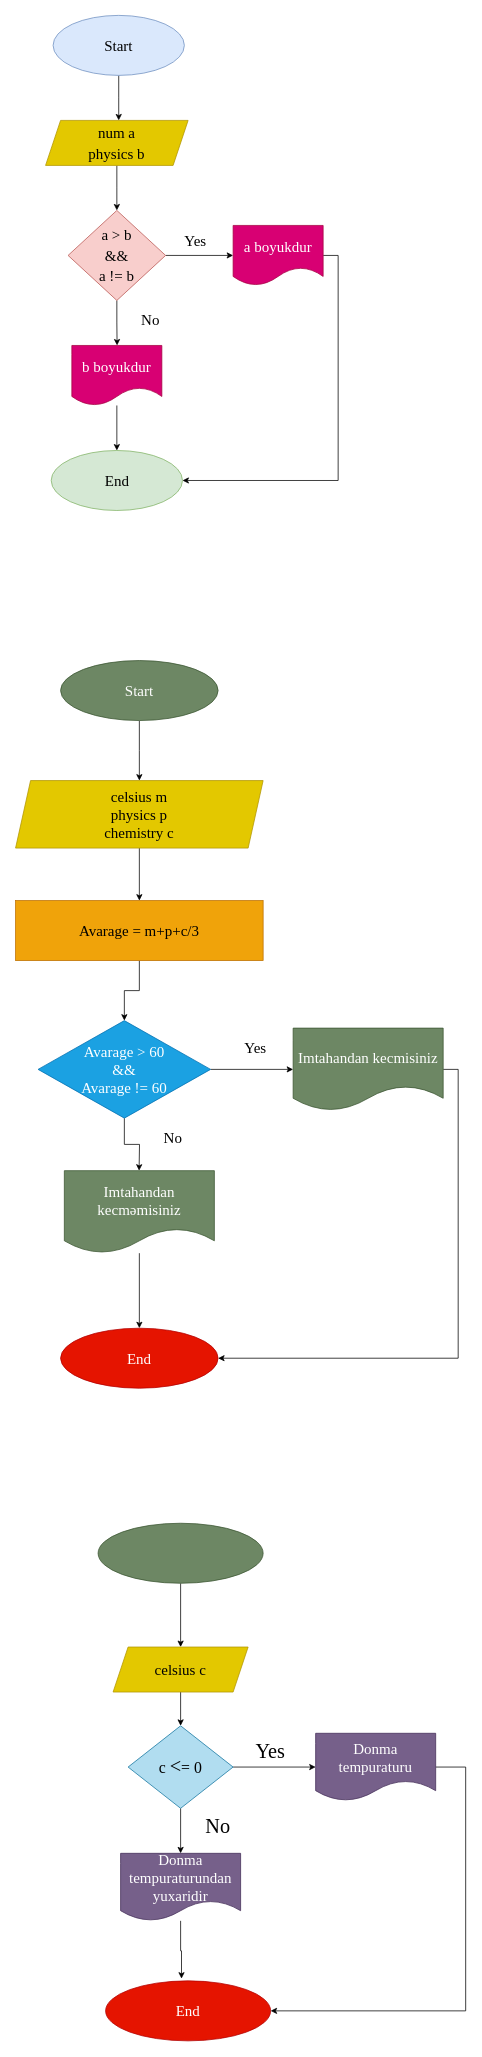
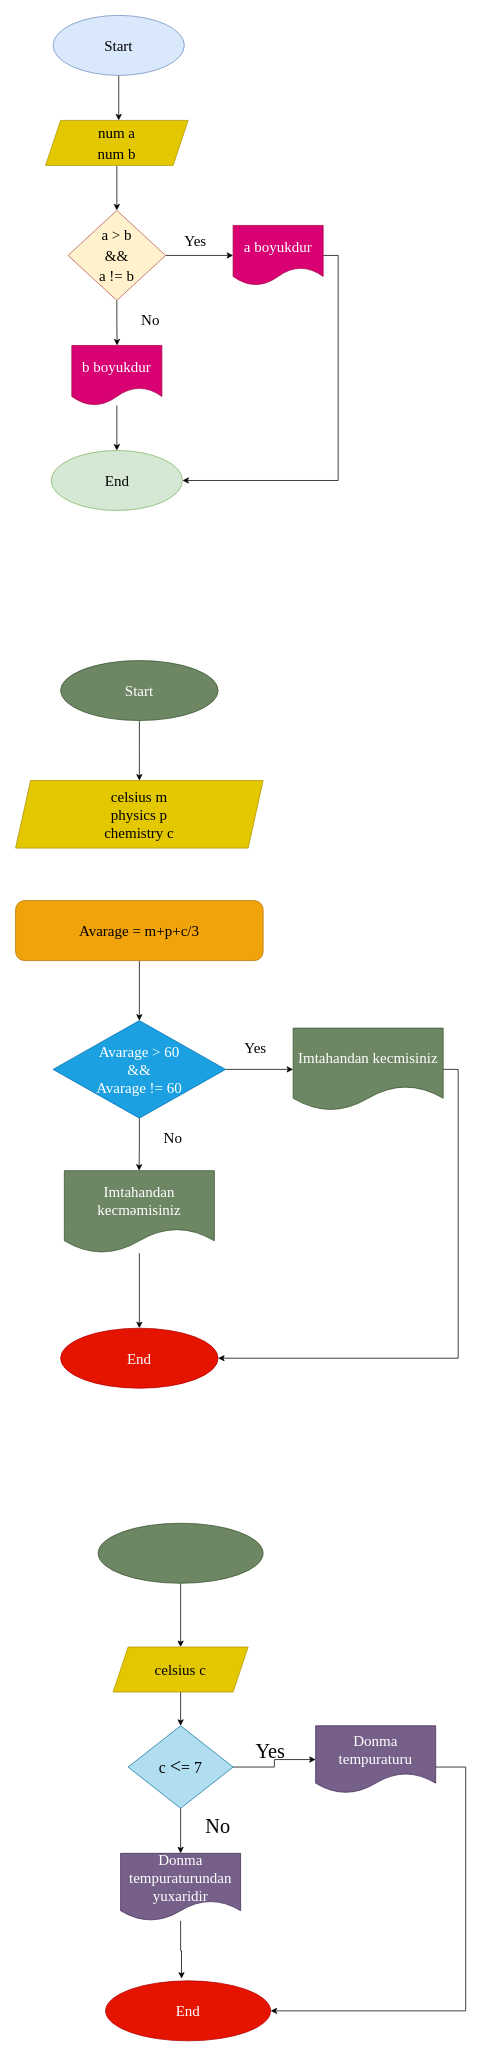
node "num a physics b": label "num a physics b" -> "num a num b"
node "a > b && a != b": fillcolor #f8cecc -> #fff2cc
edge "celsius m physics p chemistry c" -> "Avarage = m+p+c/3": removed
node "Avarage = m+p+c/3": shape rectangle -> rounded rectangle
node "Avarage > 60 && Avarage != 60": moved (124, 1069) -> (139, 1069)
node "c <= 0": label "c <= 0" -> "c <= 7"
node "Donma tempuraturu": moved (375, 1767) -> (375, 1759)
